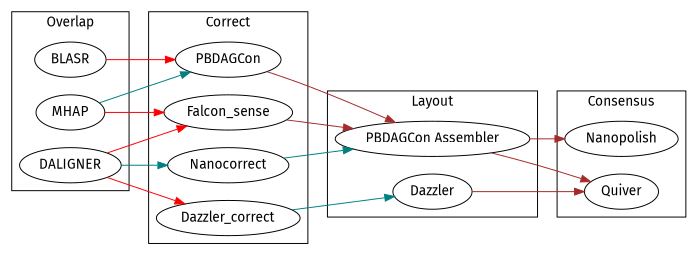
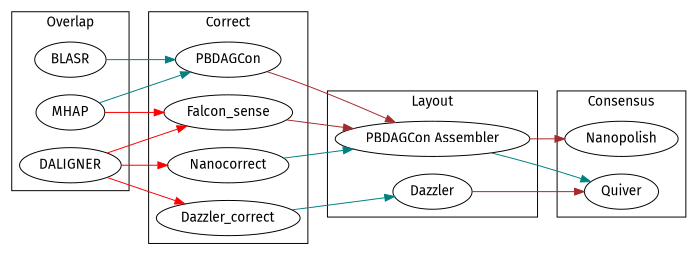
edge "BLASR" -> "PBDAGCon": color red -> teal
edge "PBDAGCon Assembler" -> "Quiver": color brown -> teal
edge "DALIGNER" -> "Nanocorrect": color teal -> red
